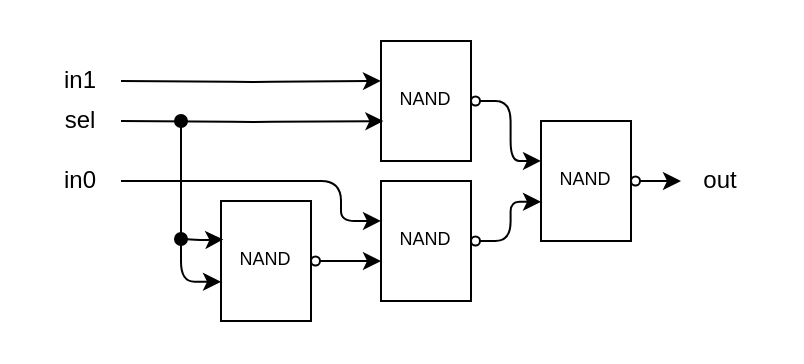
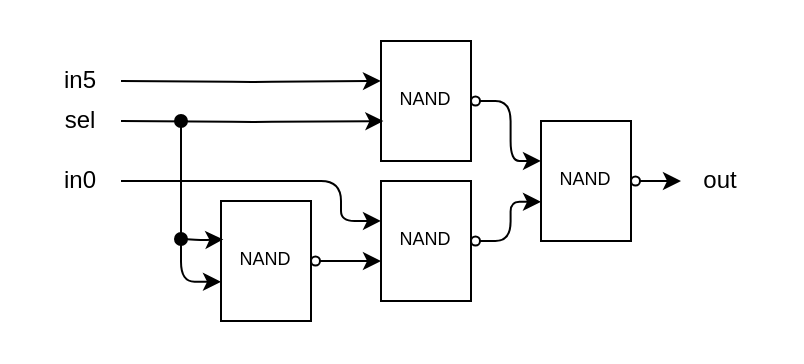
node "in1": label "in1" -> "in5"
